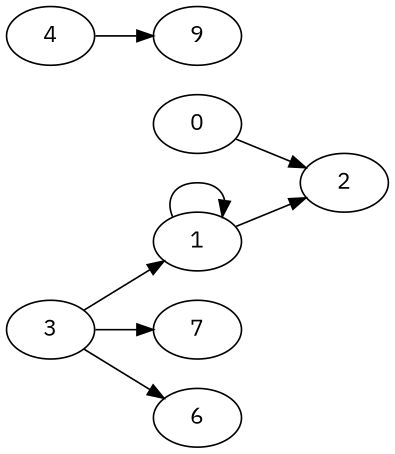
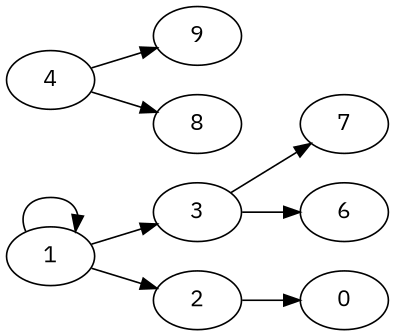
node "8": added
edge "0" -> "2": reversed
edge "3" -> "1": reversed
